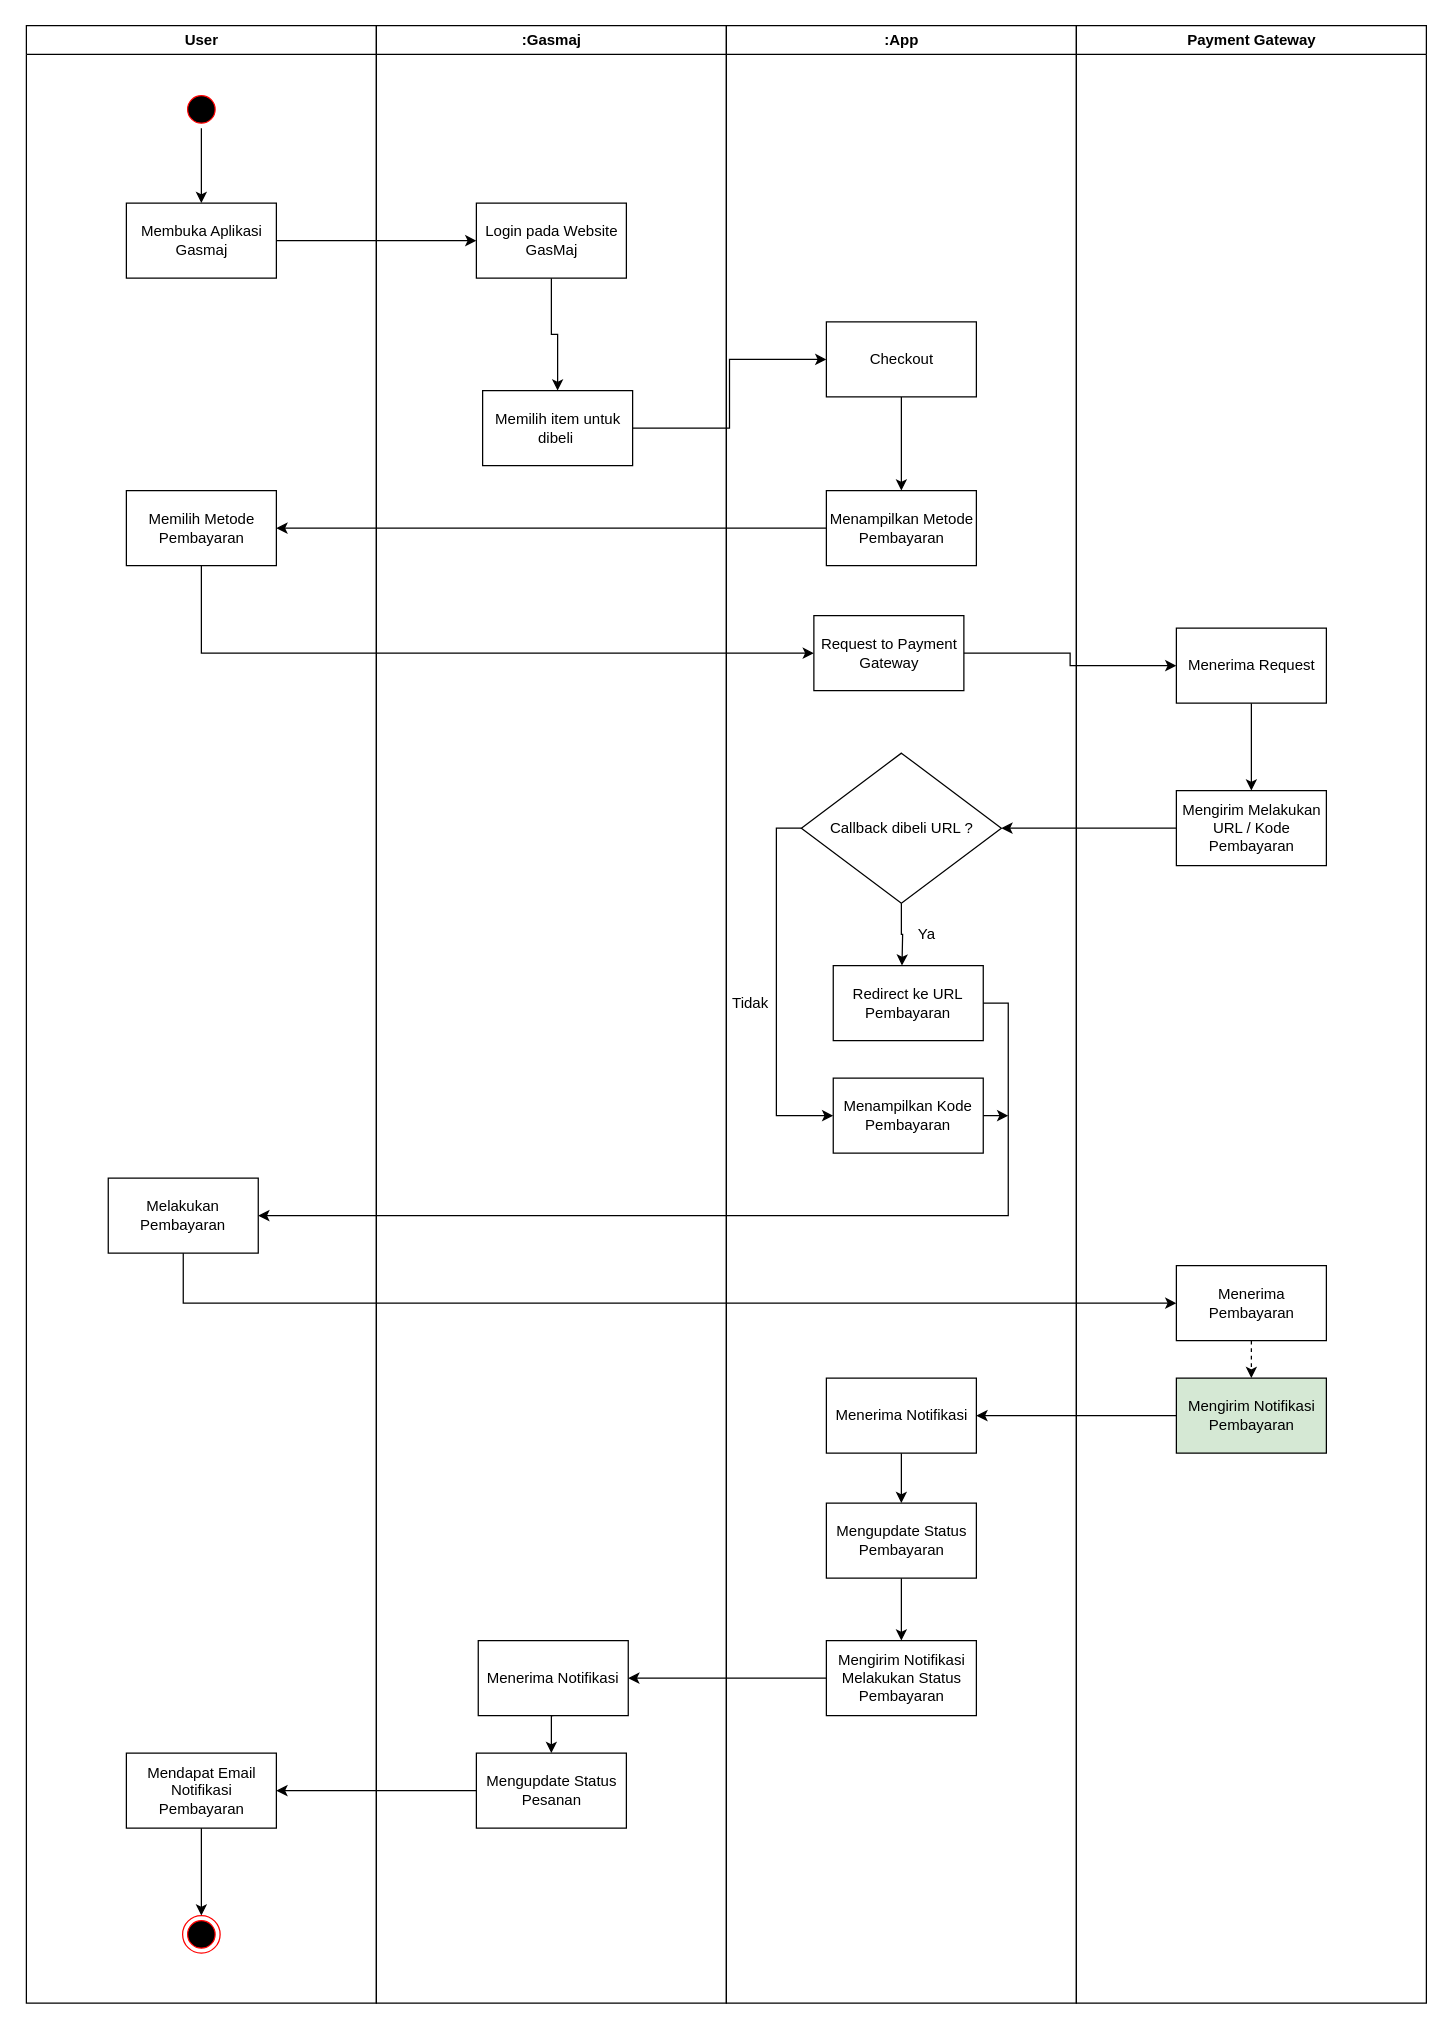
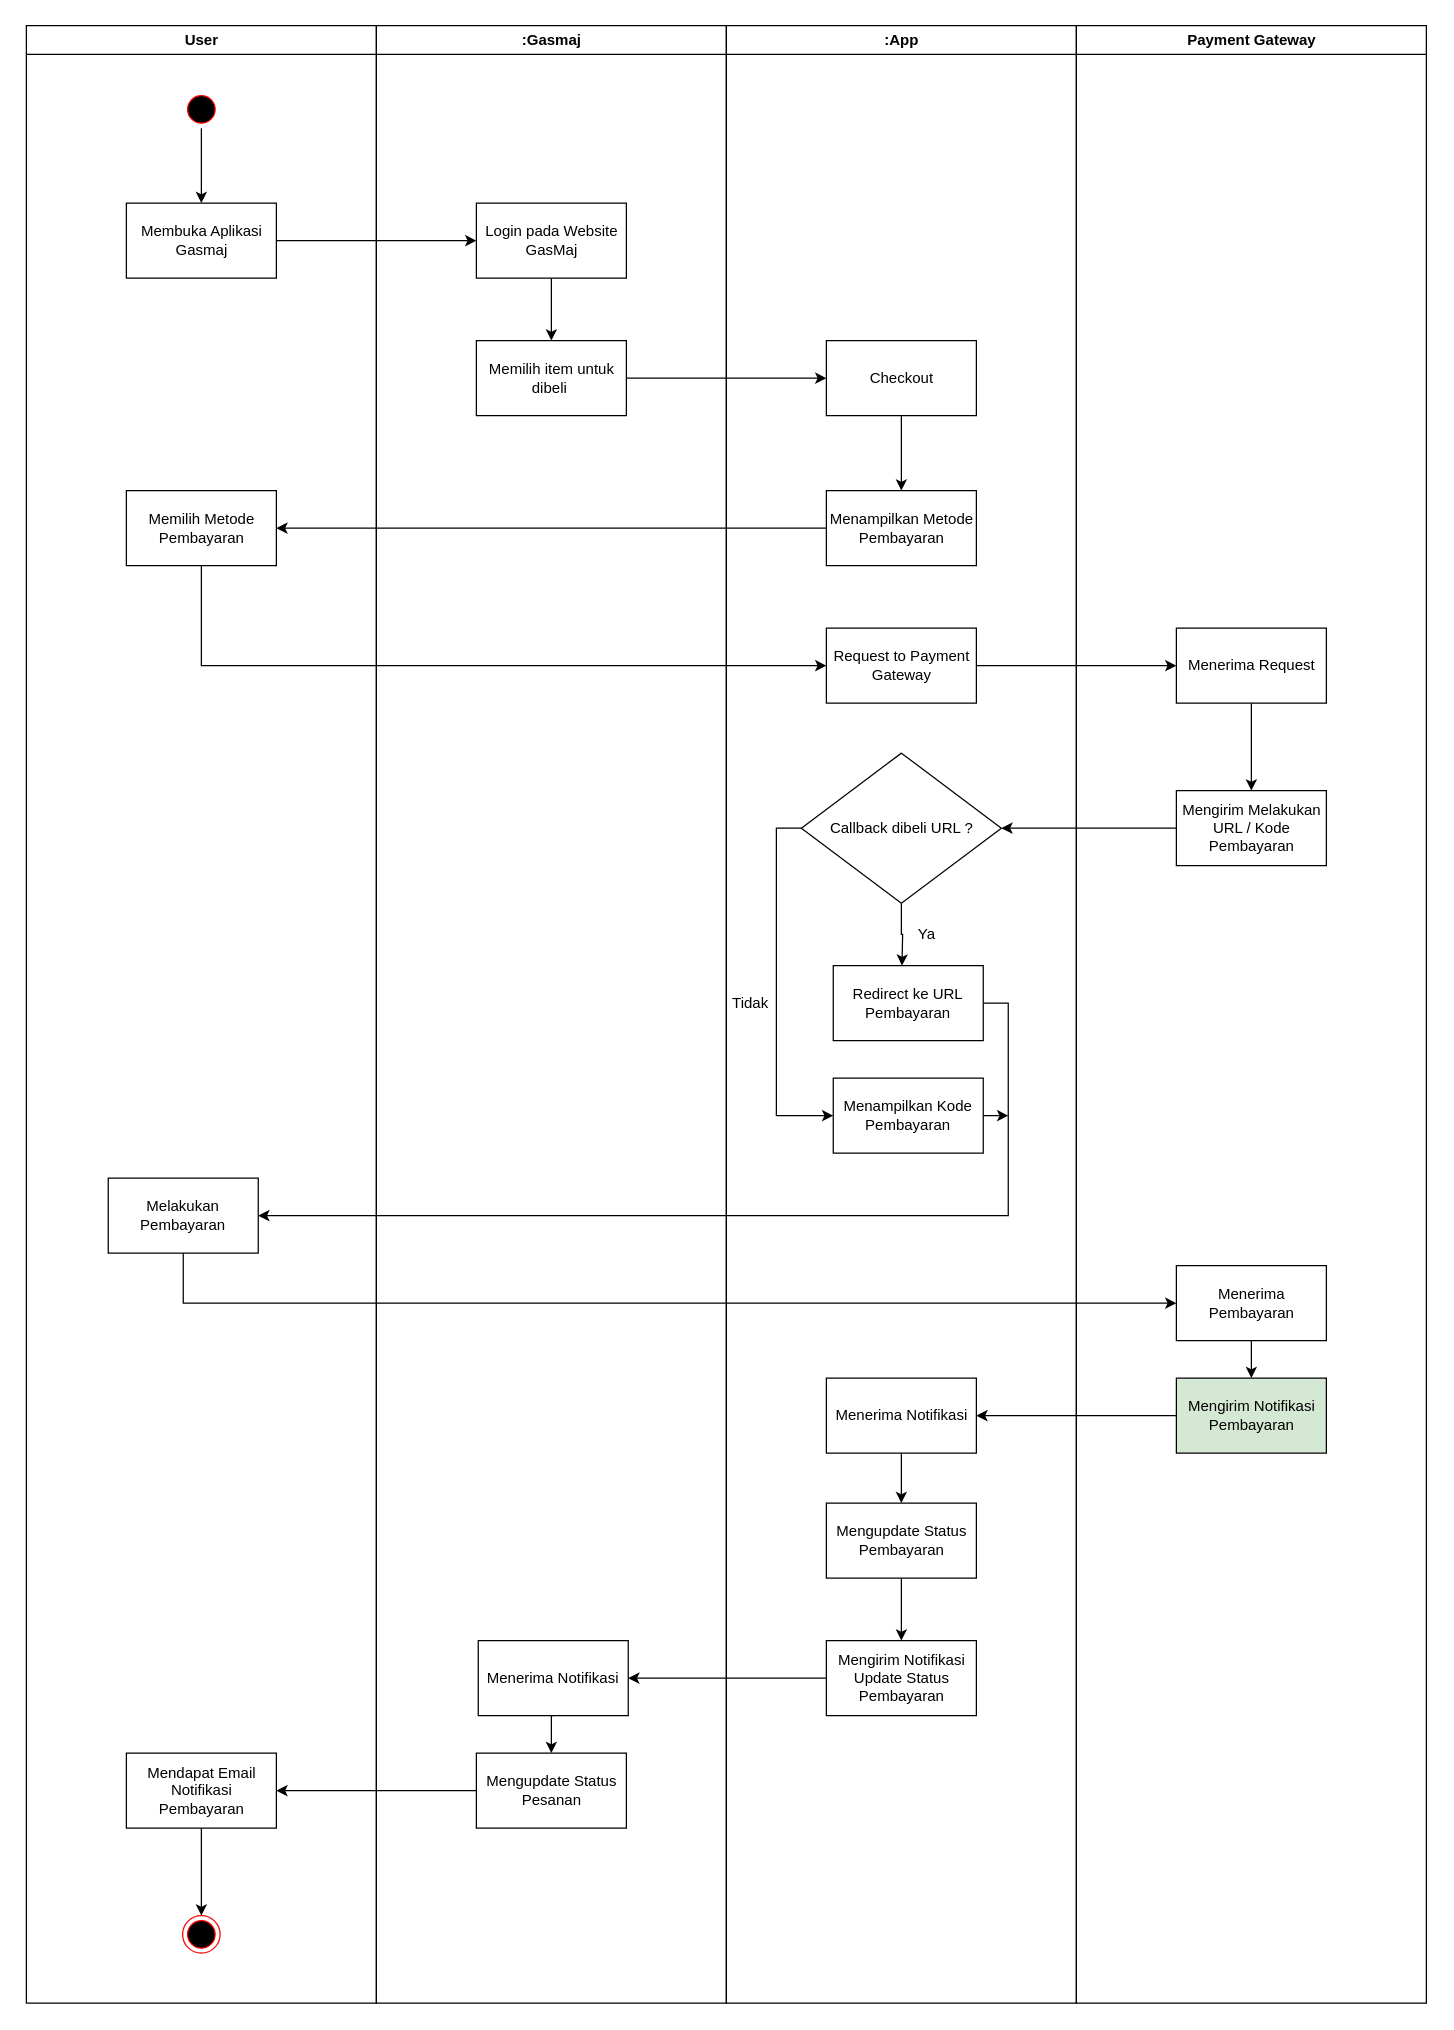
node "Checkout": moved (901, 359) -> (901, 378)
node "Memilih item untuk dibeli": moved (558, 428) -> (551, 378)
node "Request to Payment Gateway": moved (889, 653) -> (901, 666)
edge "Menerima Pembayaran" -> "Mengirim Notifikasi Pembayaran": style dashed -> solid
node "Mengirim Notifikasi Melakukan Status Pembayaran": label "Mengirim Notifikasi Melakukan Status Pembayaran" -> "Mengirim Notifikasi Update Status Pembayaran"
